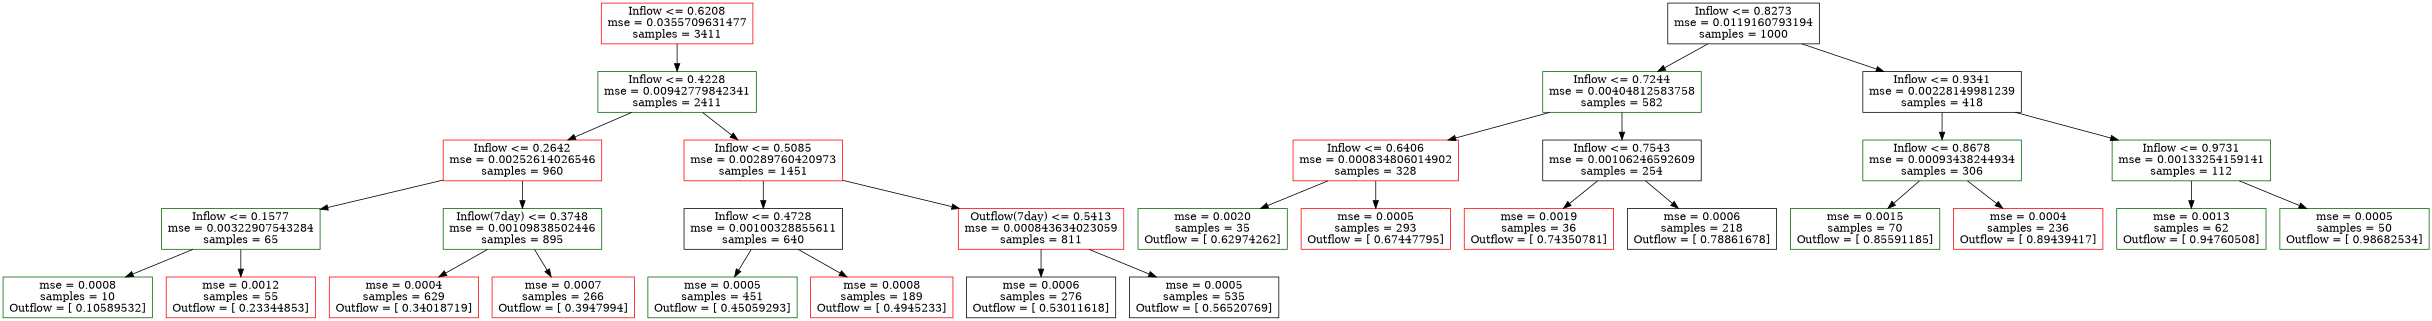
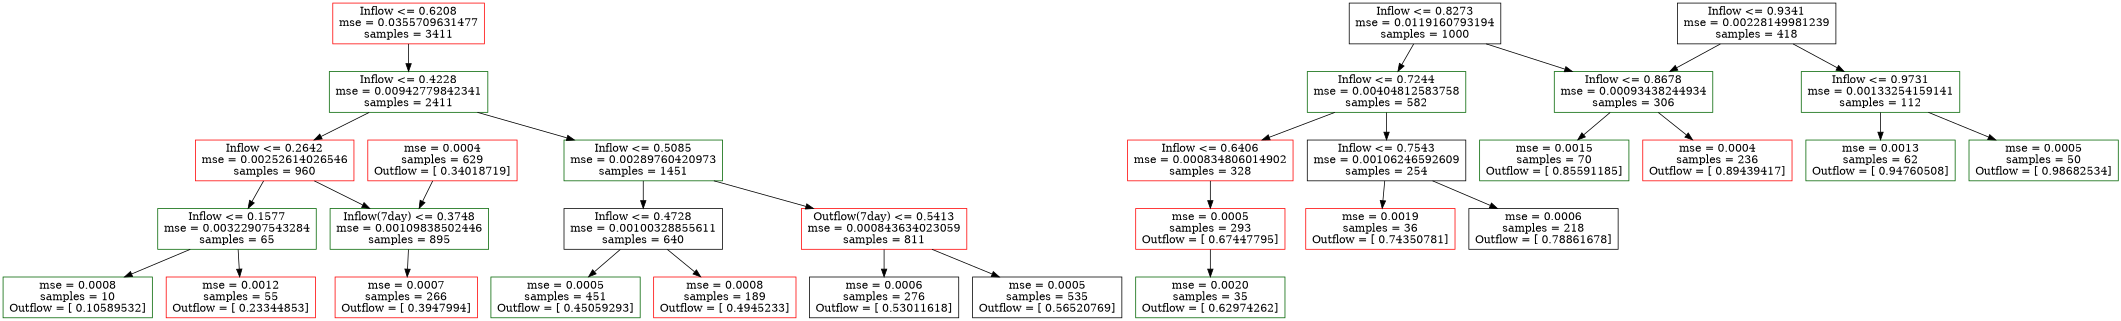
edge "Inflow <= 0.8273 mse = 0.0119160793194 samples = 1000" -> "Inflow <= 0.9341 mse = 0.00228149981239 samples = 418": now "Inflow <= 0.8273 mse = 0.0119160793194 samples = 1000" -> "Inflow <= 0.8678 mse = 0.00093438244934 samples = 306"
node "Inflow <= 0.5085 mse = 0.00289760420973 samples = 1451": color red -> darkgreen
edge "Inflow <= 0.6406 mse = 0.000834806014902 samples = 328" -> "mse = 0.0020 samples = 35 Outflow = [ 0.62974262]": now "mse = 0.0005 samples = 293 Outflow = [ 0.67447795]" -> "mse = 0.0020 samples = 35 Outflow = [ 0.62974262]"
edge "Inflow(7day) <= 0.3748 mse = 0.00109838502446 samples = 895" -> "mse = 0.0004 samples = 629 Outflow = [ 0.34018719]": reversed
